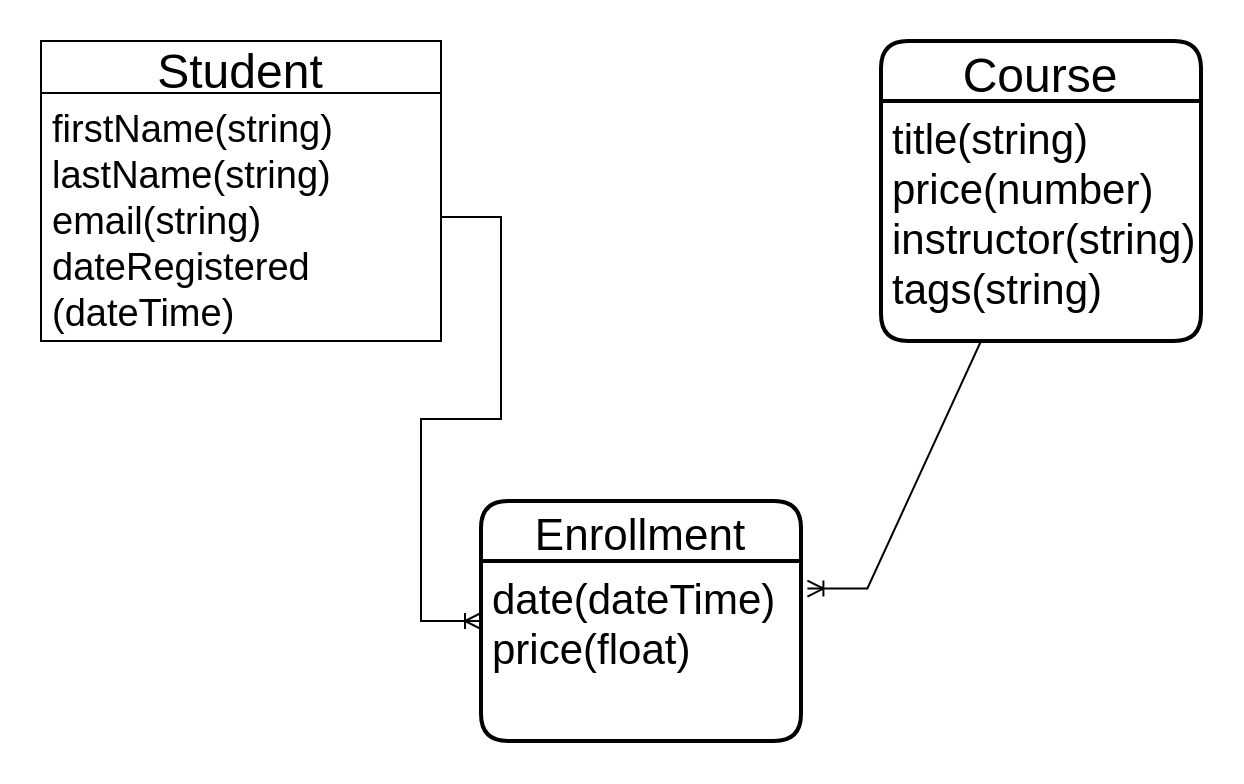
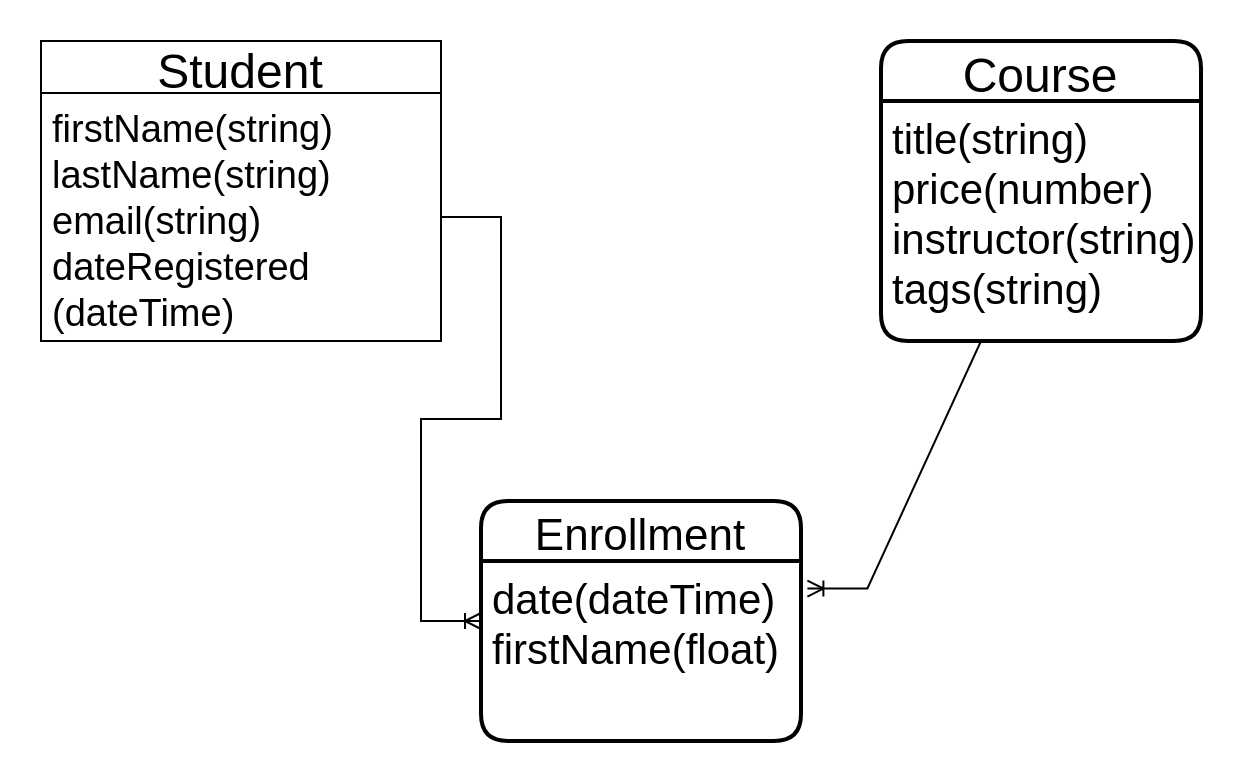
node "date(dateTime) price(float)": label "date(dateTime) price(float)" -> "date(dateTime) firstName(float)"
